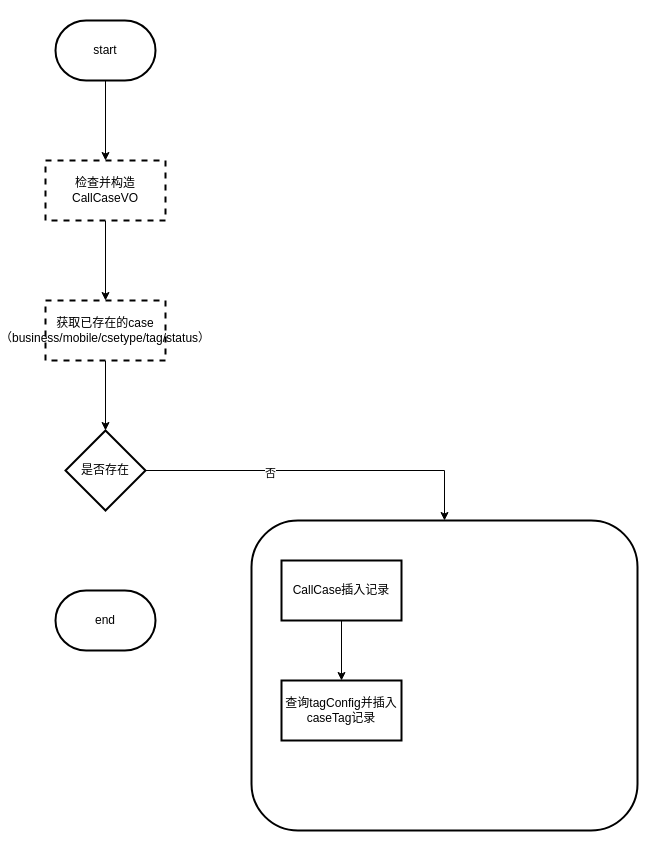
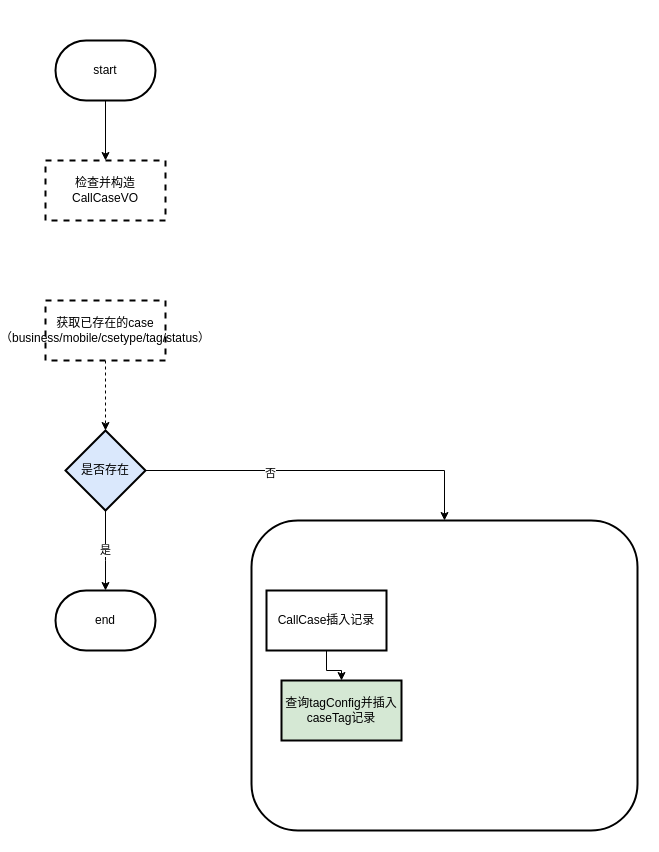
node "start": moved (106, 51) -> (106, 71)
edge "检查并构造CallCaseVO" -> "获取已存在的case （business/mobile/csetype/tag/status）": removed
edge "获取已存在的case （business/mobile/csetype/tag/status）" -> "是否存在": style solid -> dashed
node "是否存在": fillcolor #ffffff -> #dae8fc
edge "是否存在" -> "end": added, label "是"
node "CallCase插入记录": moved (342, 591) -> (327, 621)
node "查询tagConfig并插入caseTag记录": fillcolor #ffffff -> #d5e8d4
